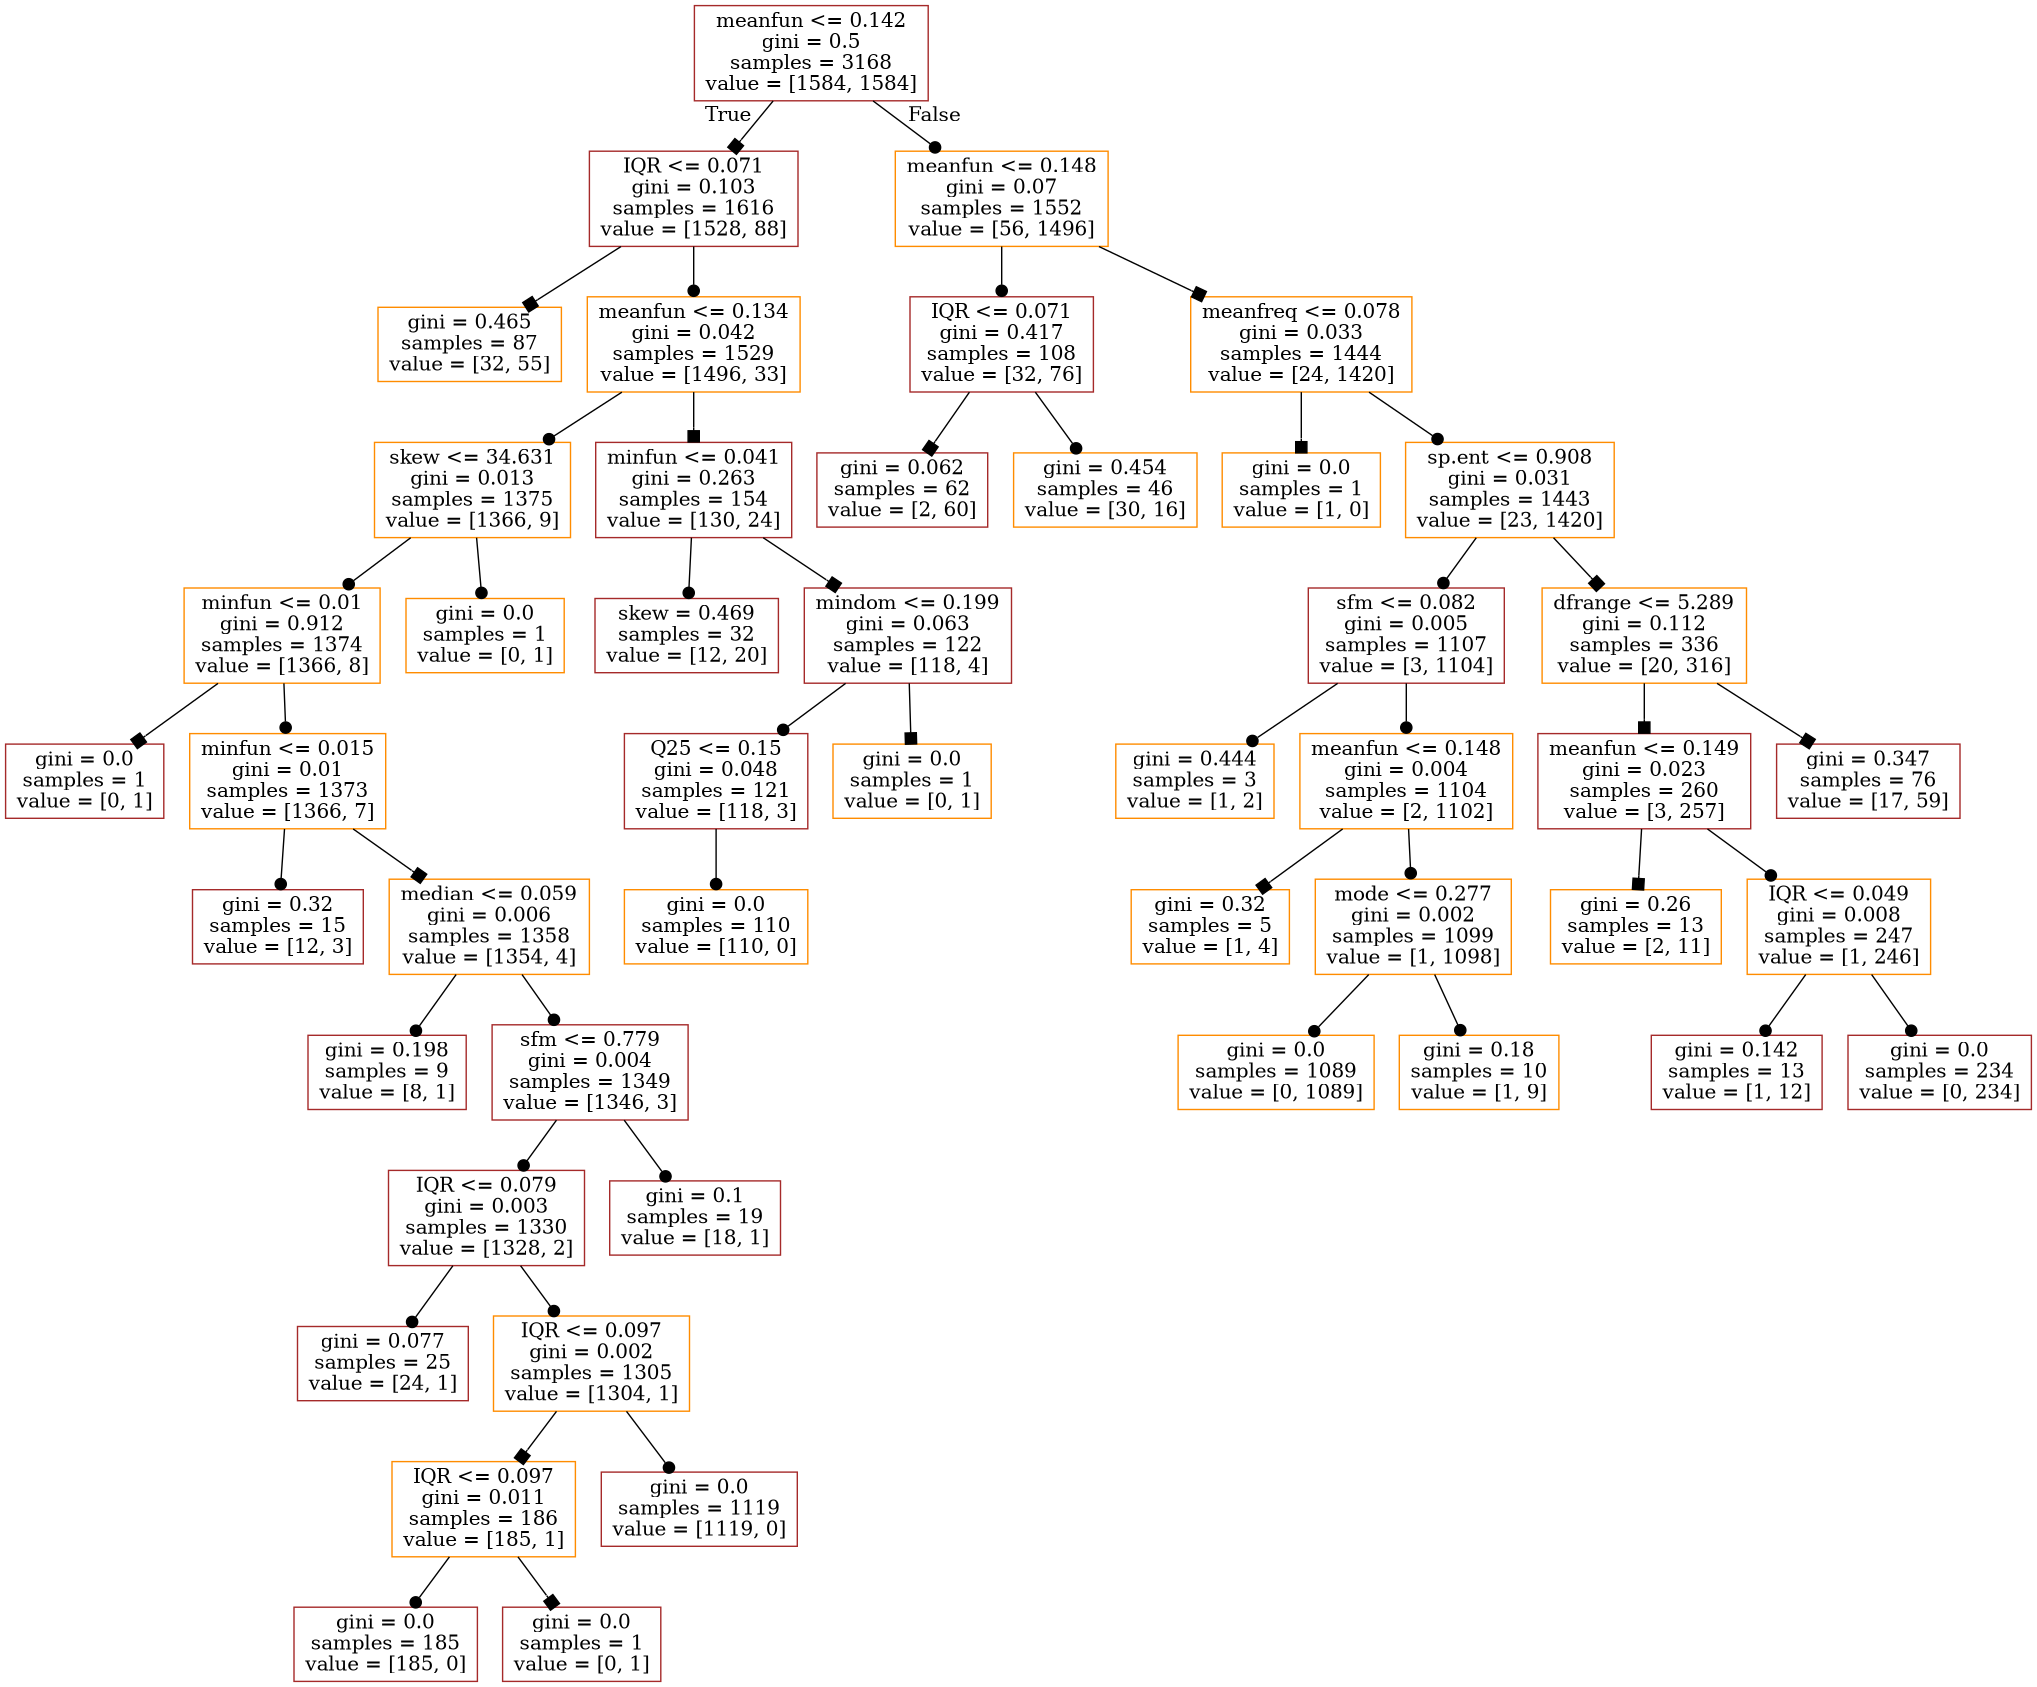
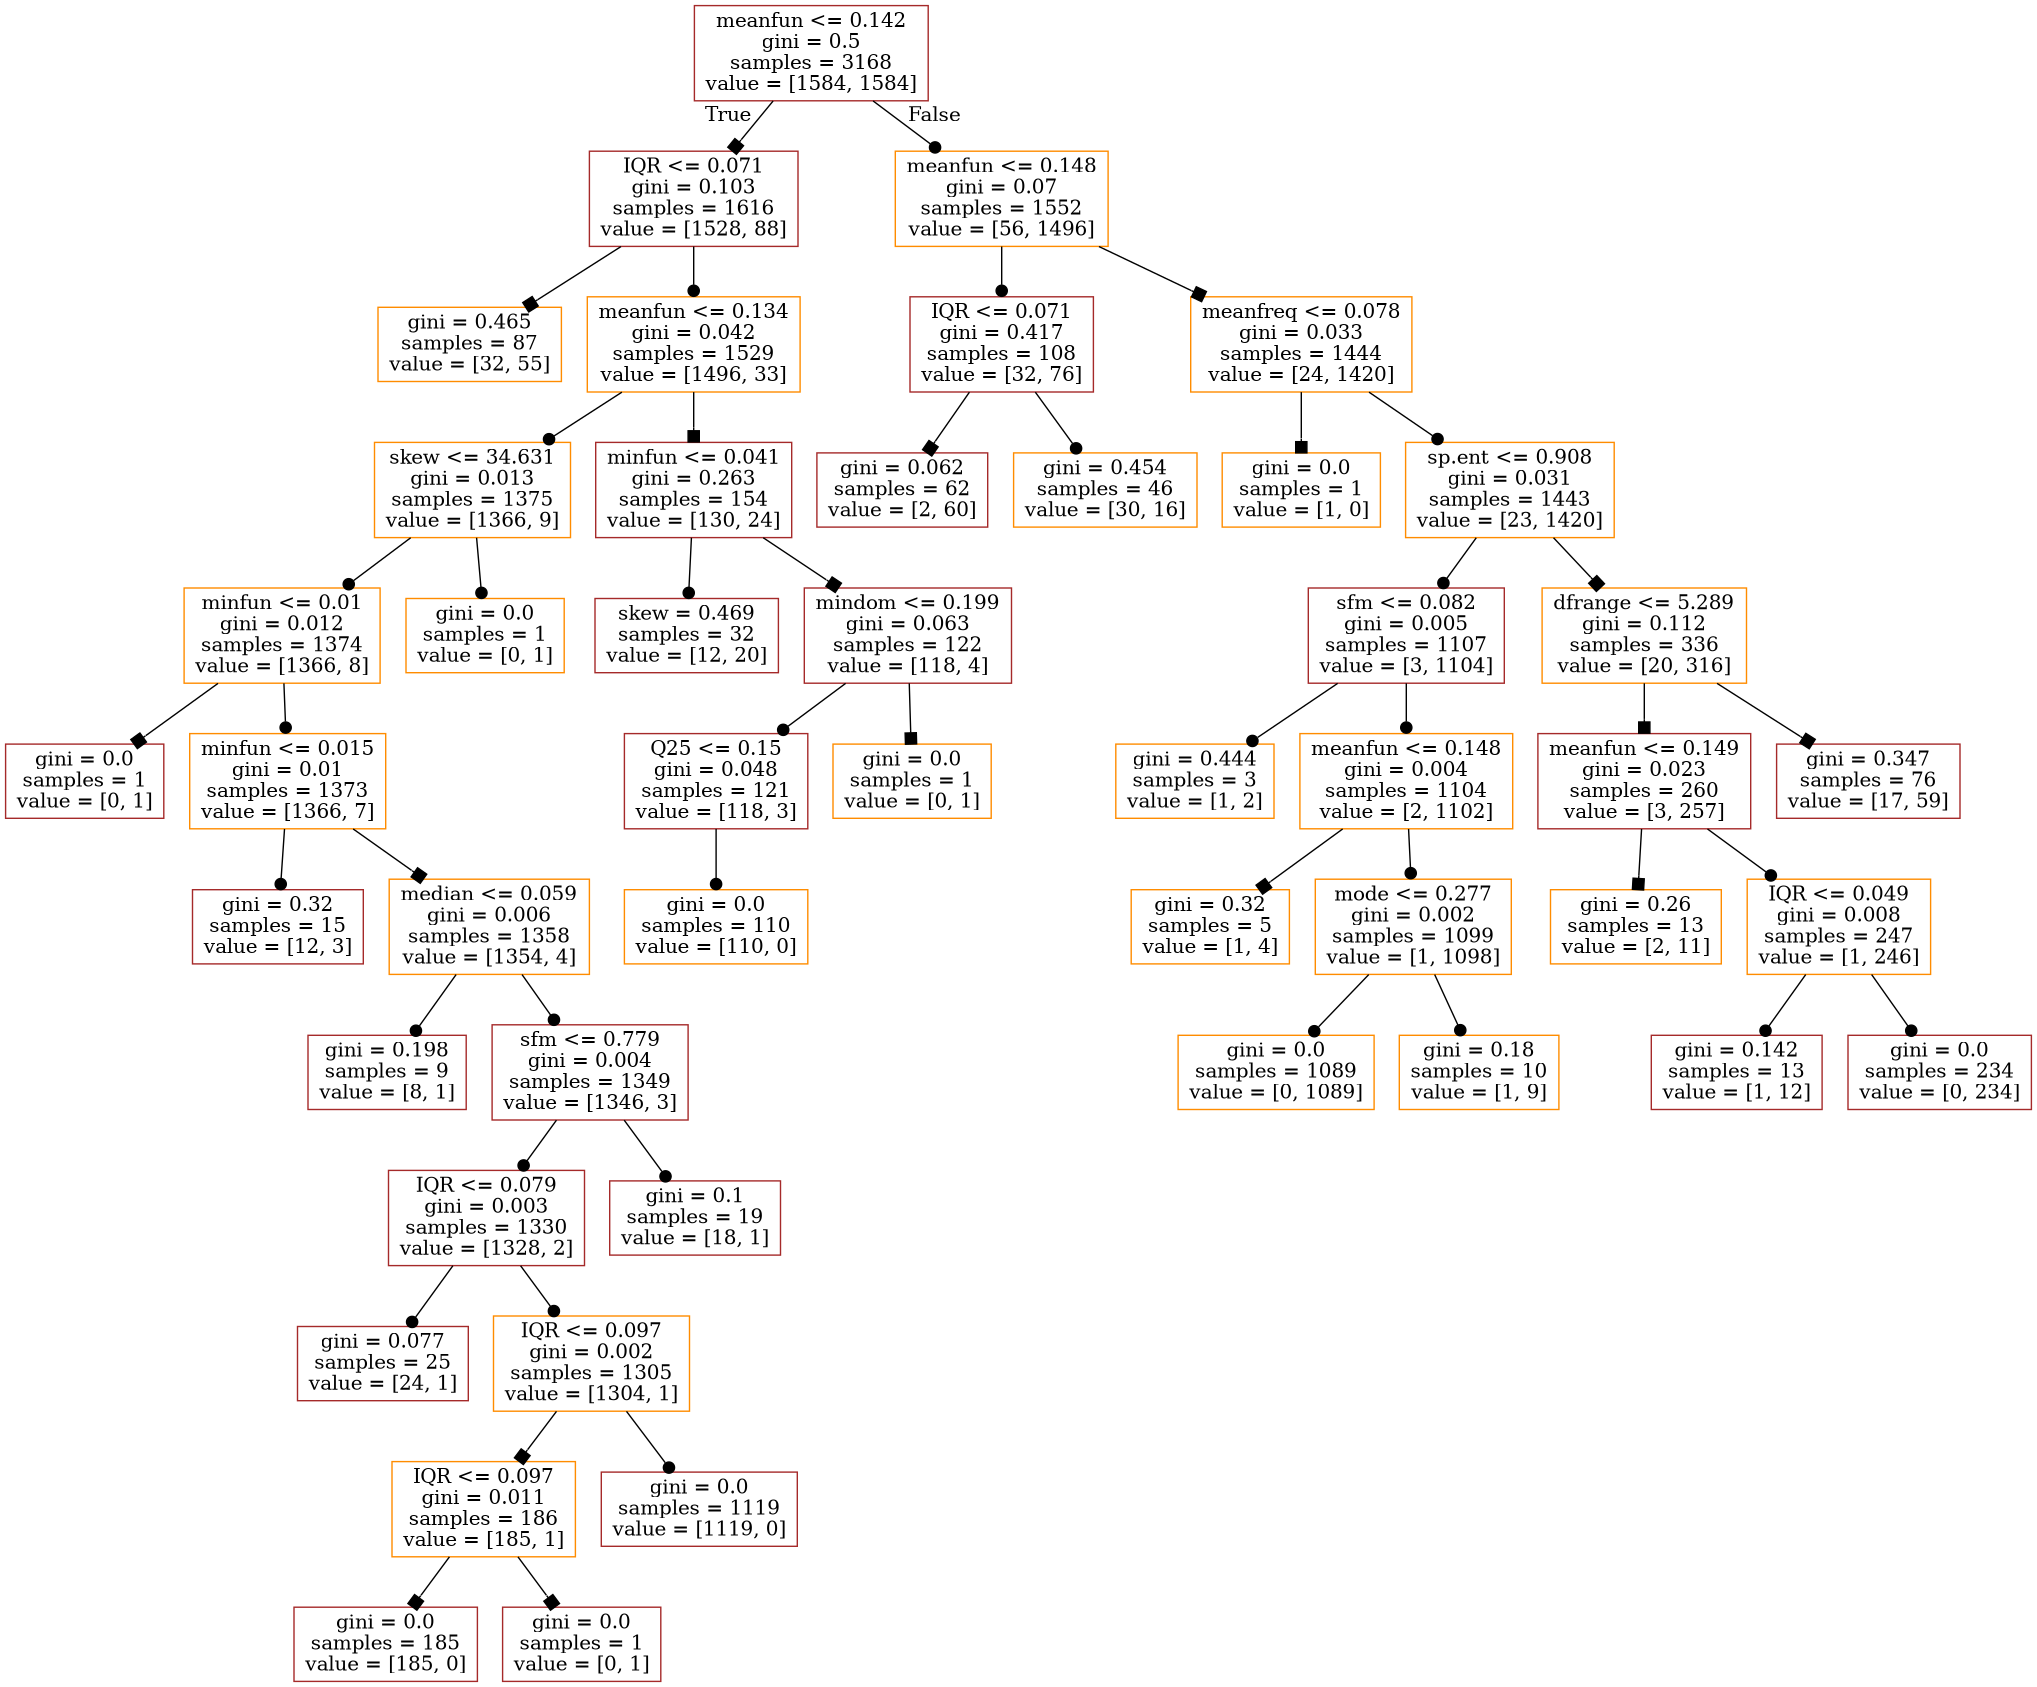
node "minfun <= 0.01 gini = 0.912 samples = 1374 value = [1366, 8]": label "minfun <= 0.01 gini = 0.912 samples = 1374 value = [1366, 8]" -> "minfun <= 0.01 gini = 0.012 samples = 1374 value = [1366, 8]"
edge "IQR <= 0.097 gini = 0.011 samples = 186 value = [185, 1]" -> "gini = 0.0 samples = 185 value = [185, 0]": arrowhead dot -> box
